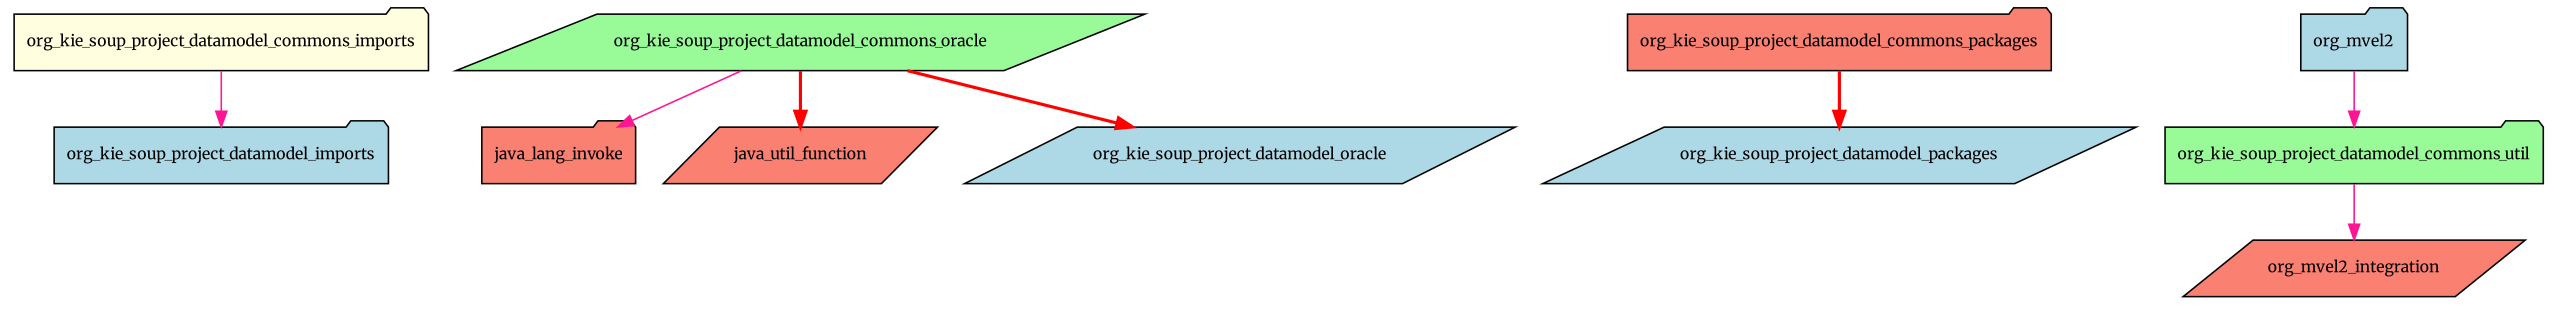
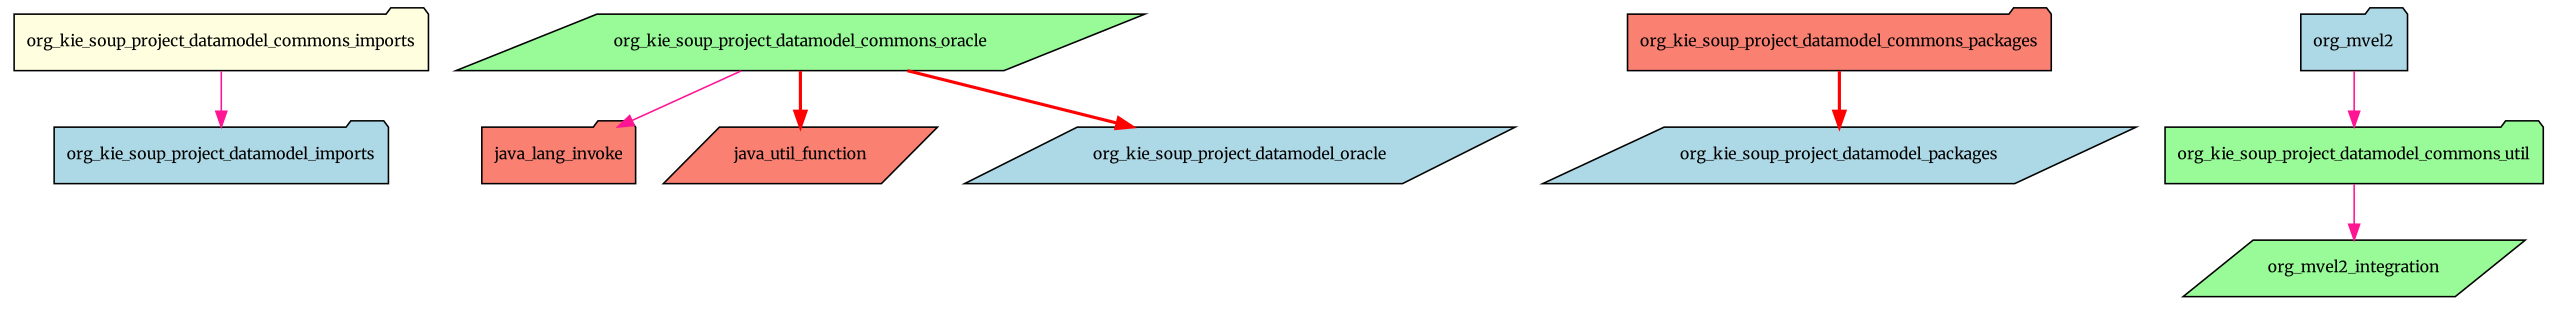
node "org_mvel2_integration": fillcolor salmon -> palegreen
